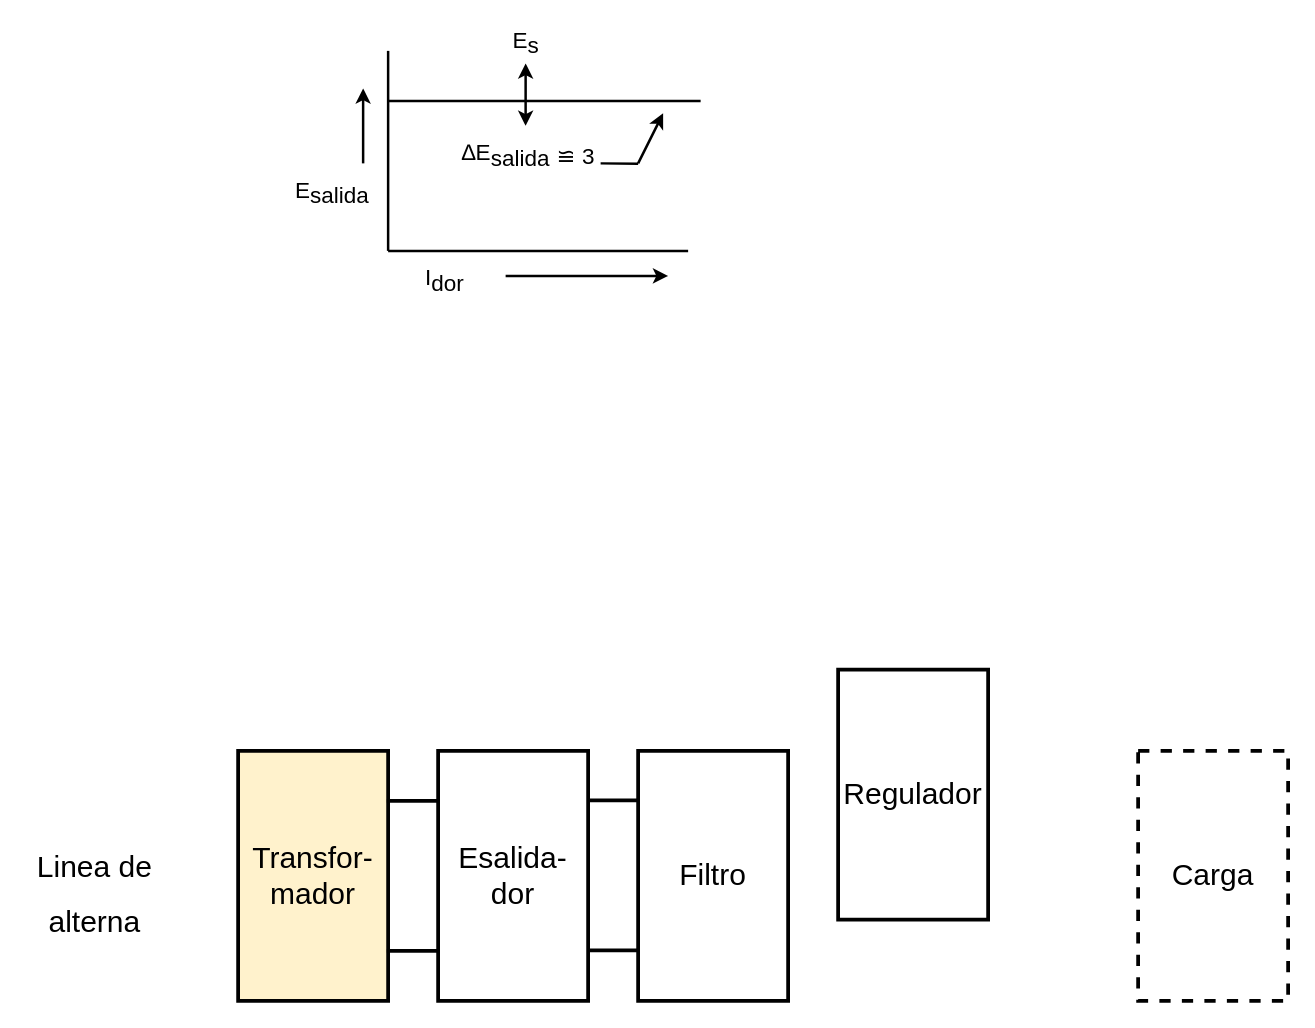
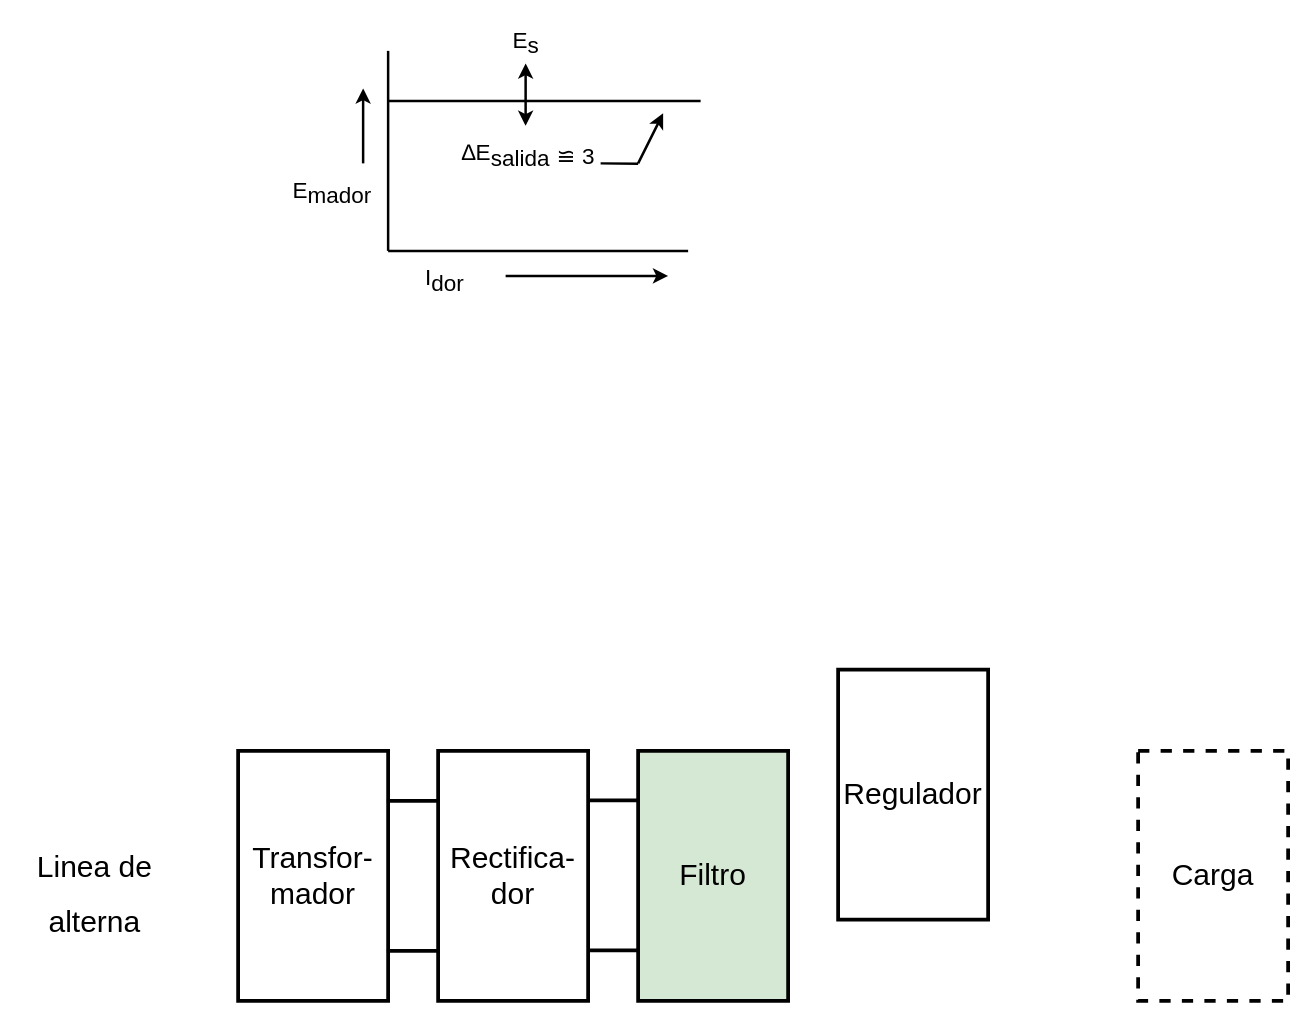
node "Esalida": label "Esalida" -> "Emador"
node "Transfor- mador": fillcolor #fff2cc -> #ffffff
node "Esalida-dor": label "Esalida-dor" -> "Rectifica-dor"
node "Filtro": fillcolor #ffffff -> #d5e8d4
